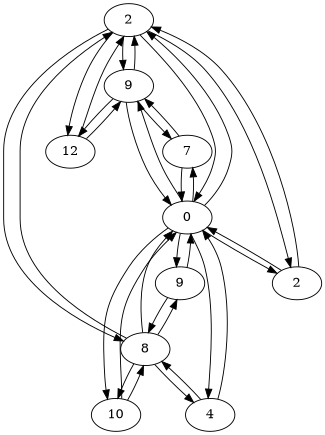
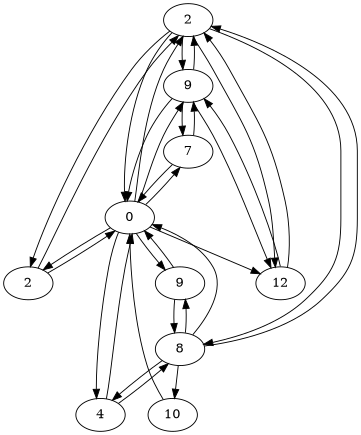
edge "0" -> "10": now "0" -> "12"
edge "10" -> "8": removed
